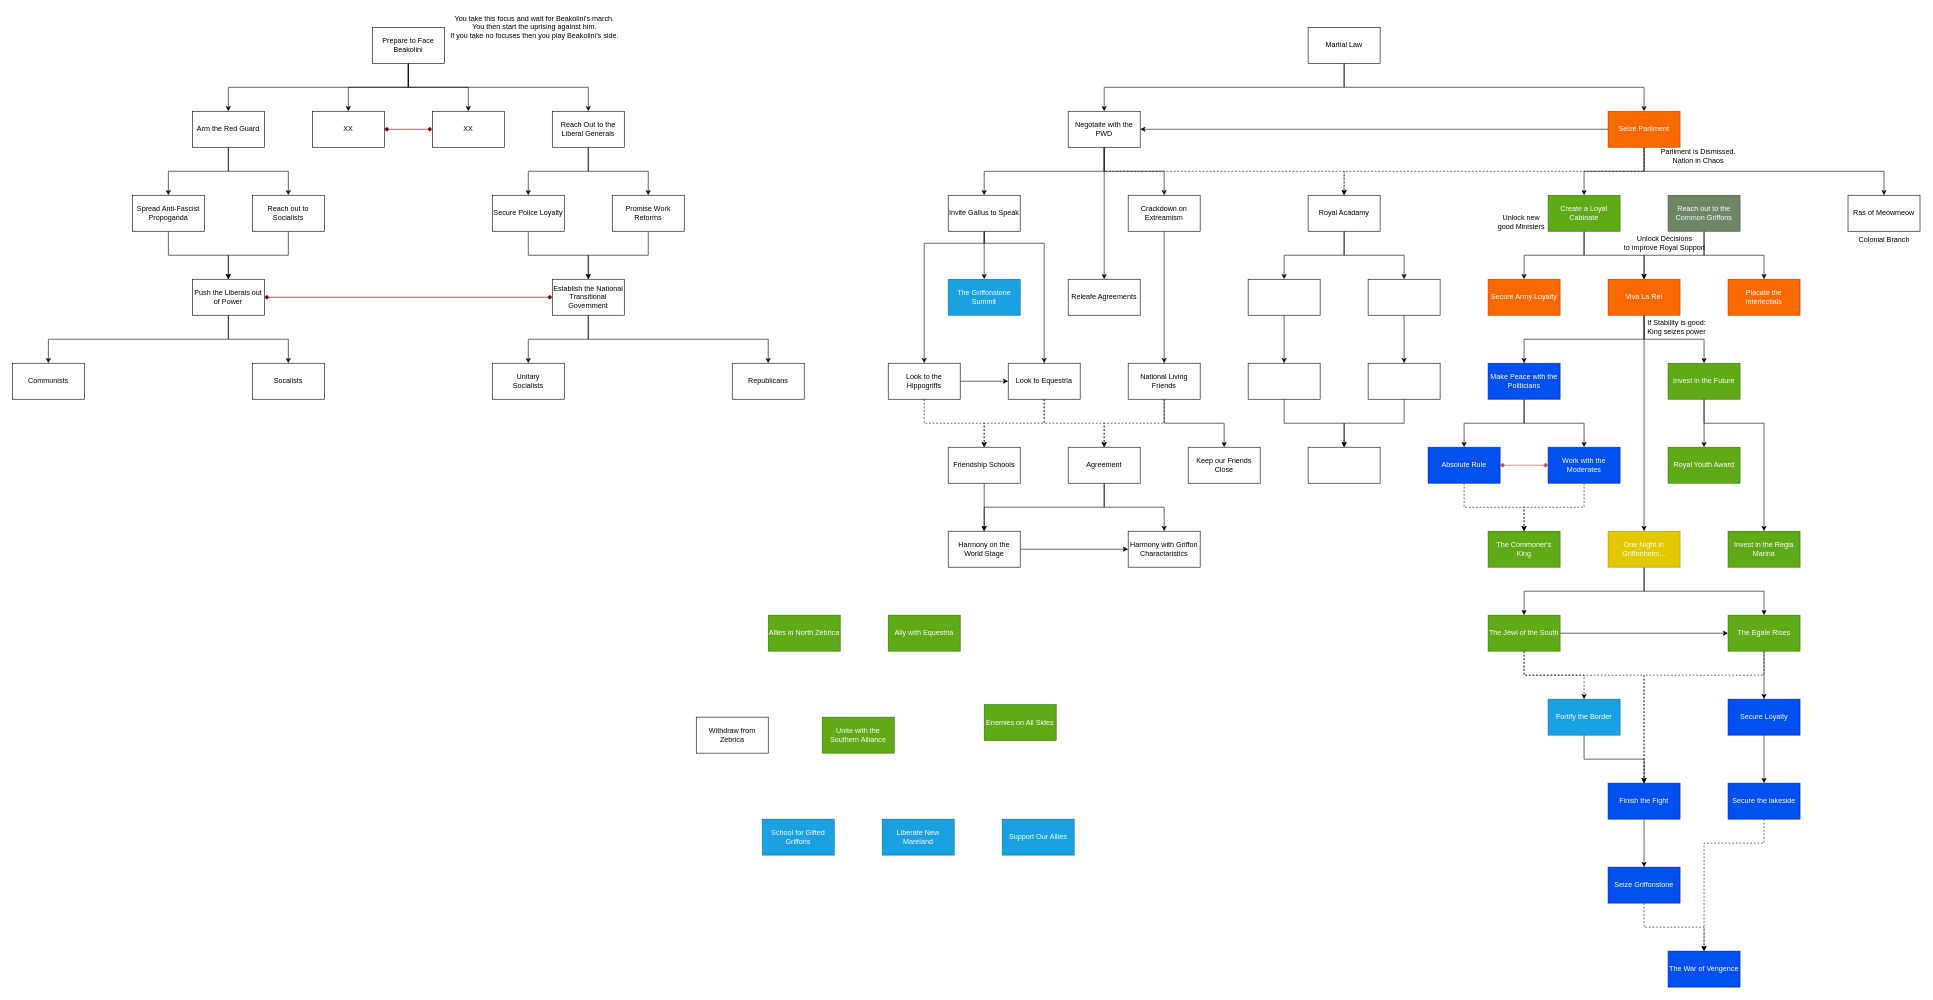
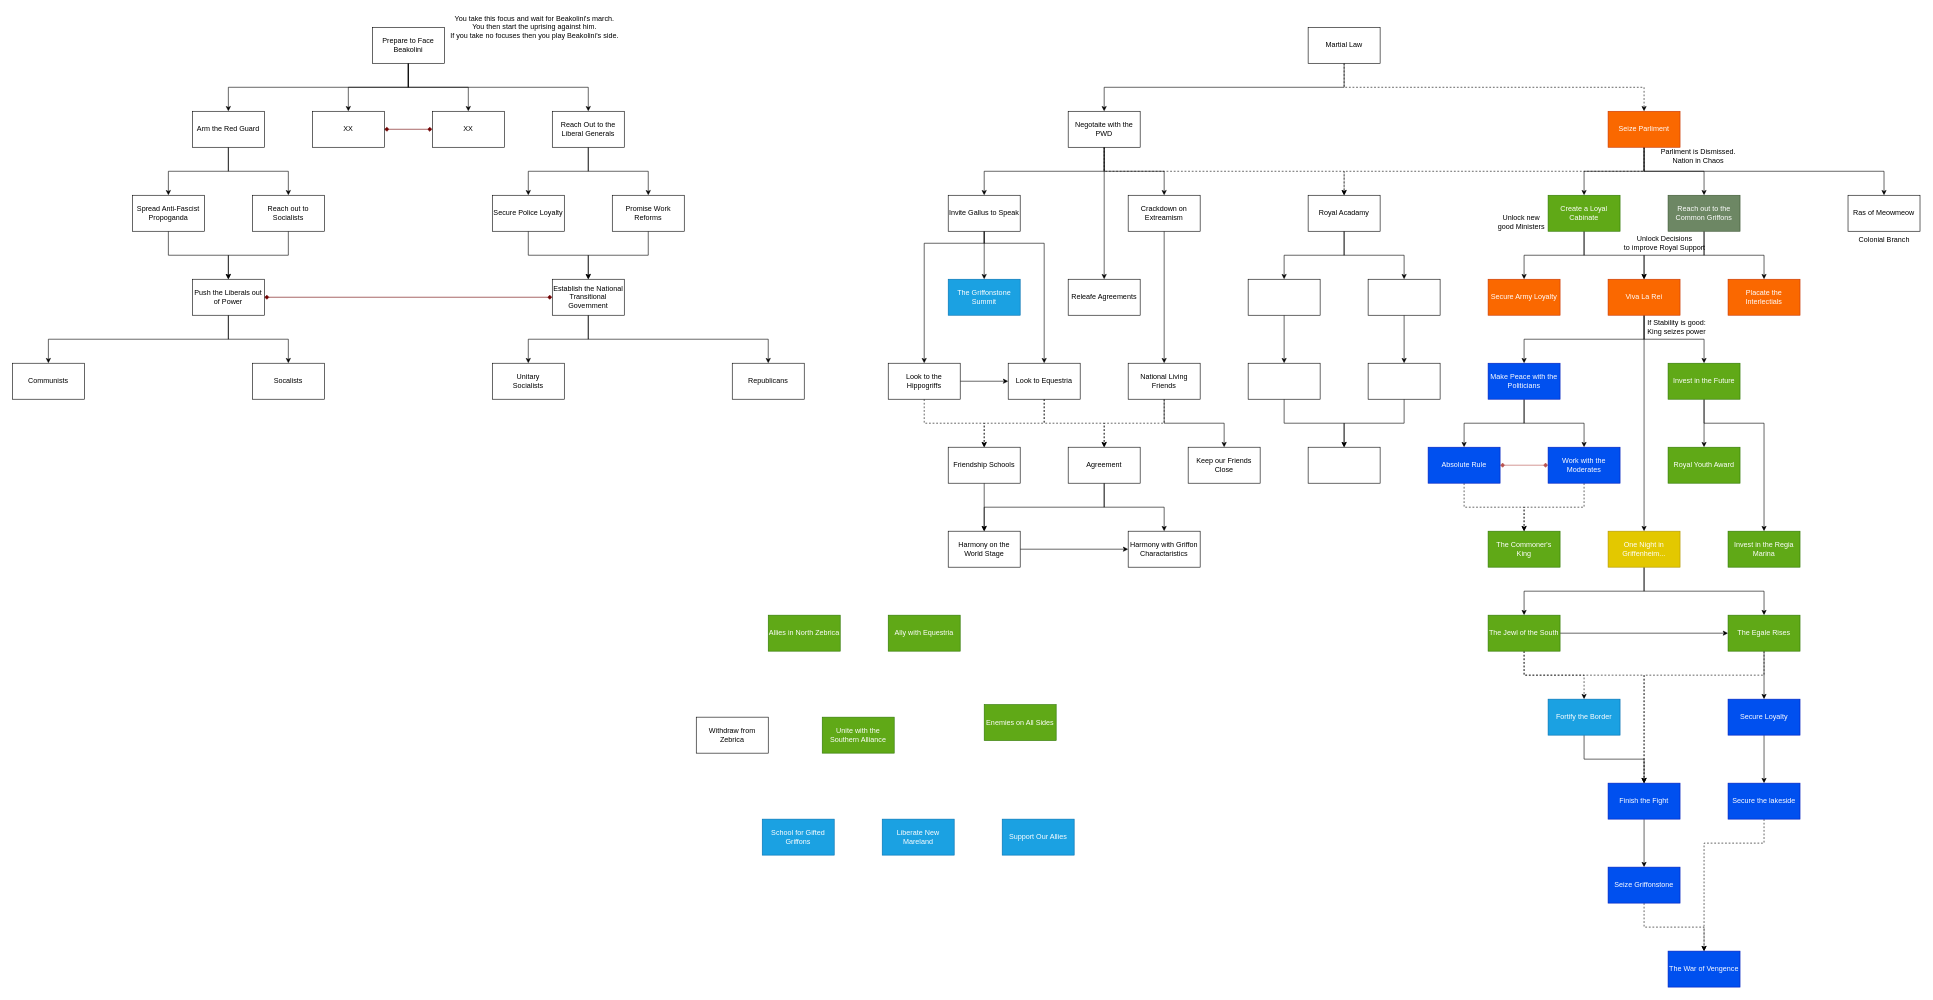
edge "Martial Law" -> "Seize Parliment": style solid -> dashed
edge "Seize Parliment" -> "Negotaite with the PWD": now "Seize Parliment" -> "Reach out to the Common Griffons"
